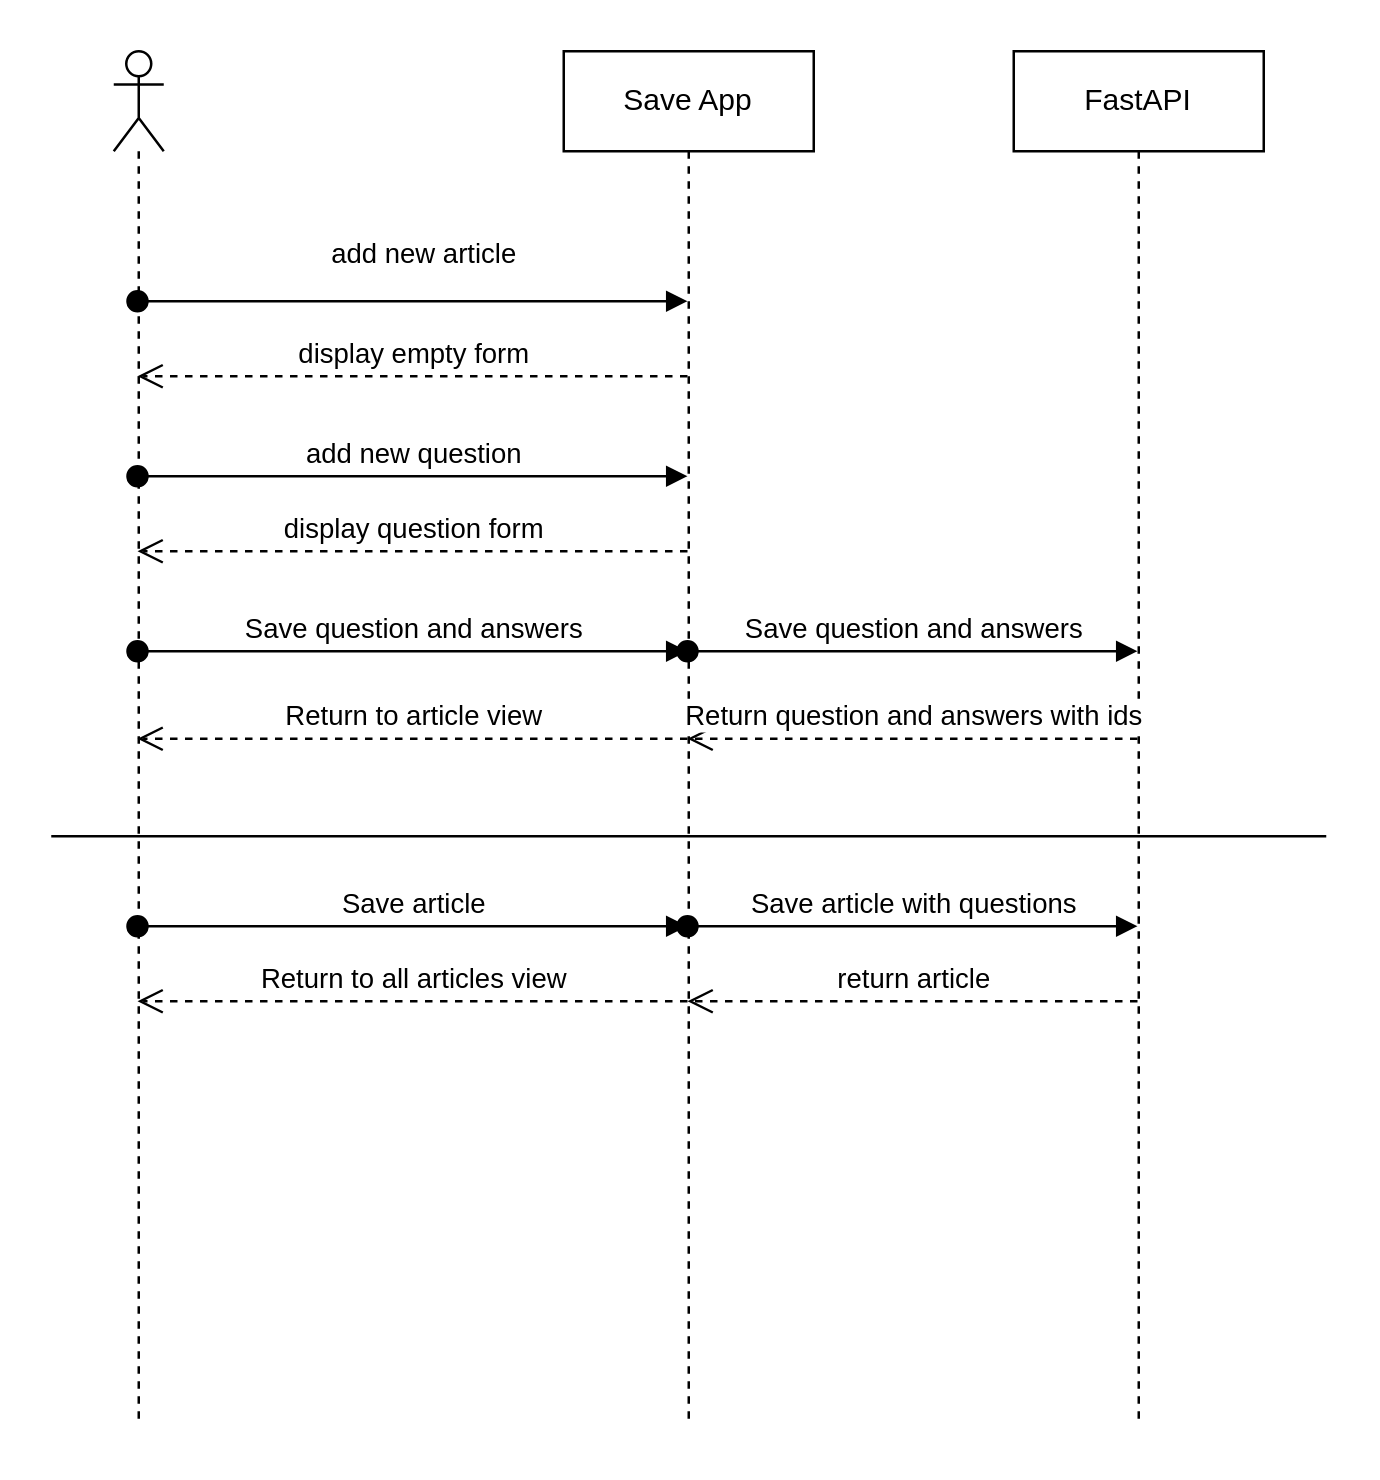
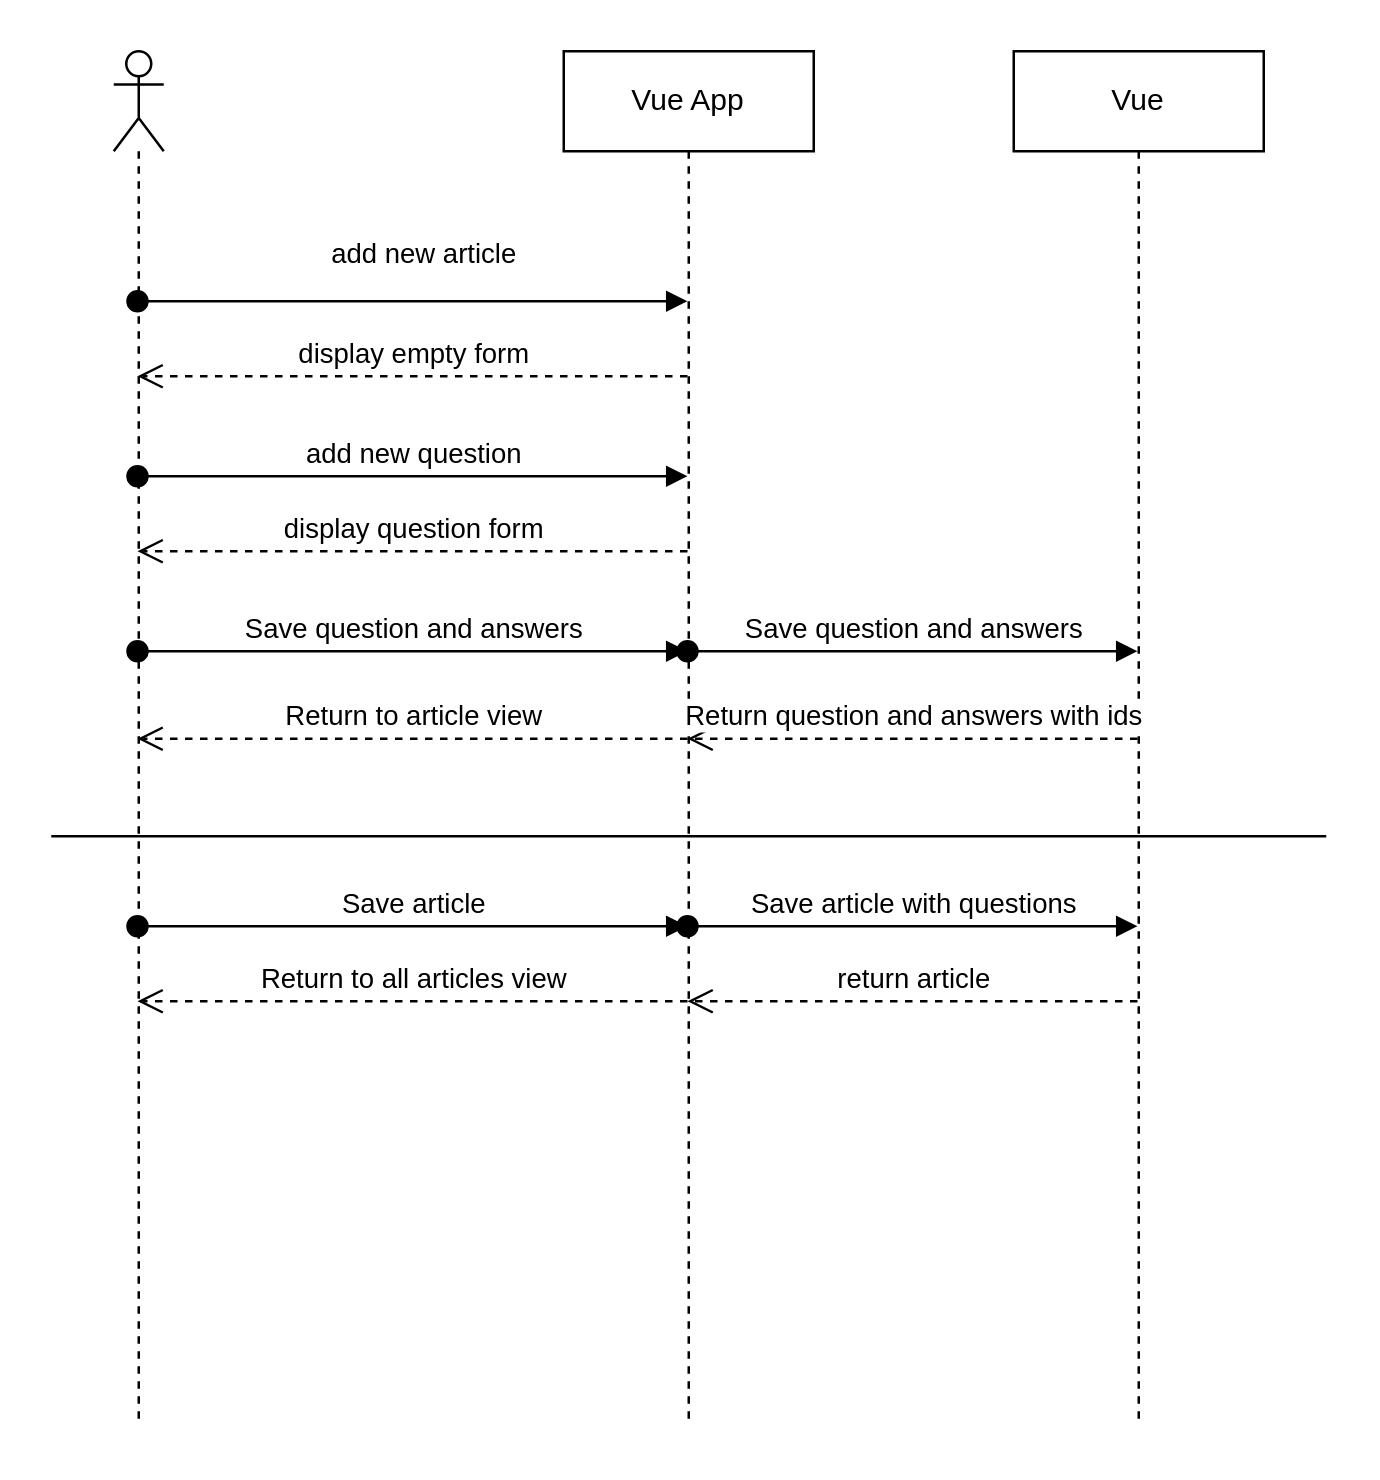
node "Save App": label "Save App" -> "Vue App"
node "FastAPI": label "FastAPI" -> "Vue"
